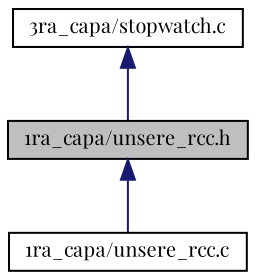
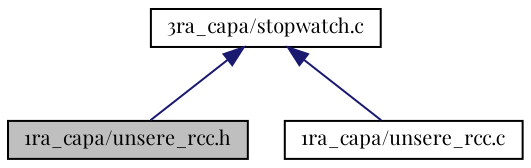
edge "1ra_capa/unsere_rcc.c" -> "1ra_capa/unsere_rcc.h": now "1ra_capa/unsere_rcc.c" -> "3ra_capa/stopwatch.c"
